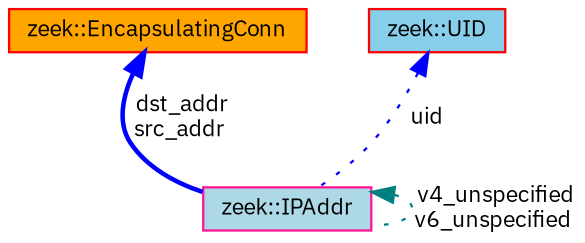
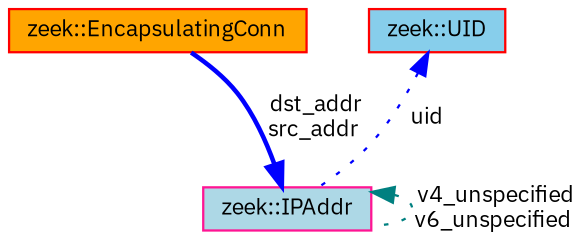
edge "zeek::IPAddr" -> "zeek::EncapsulatingConn": reversed
